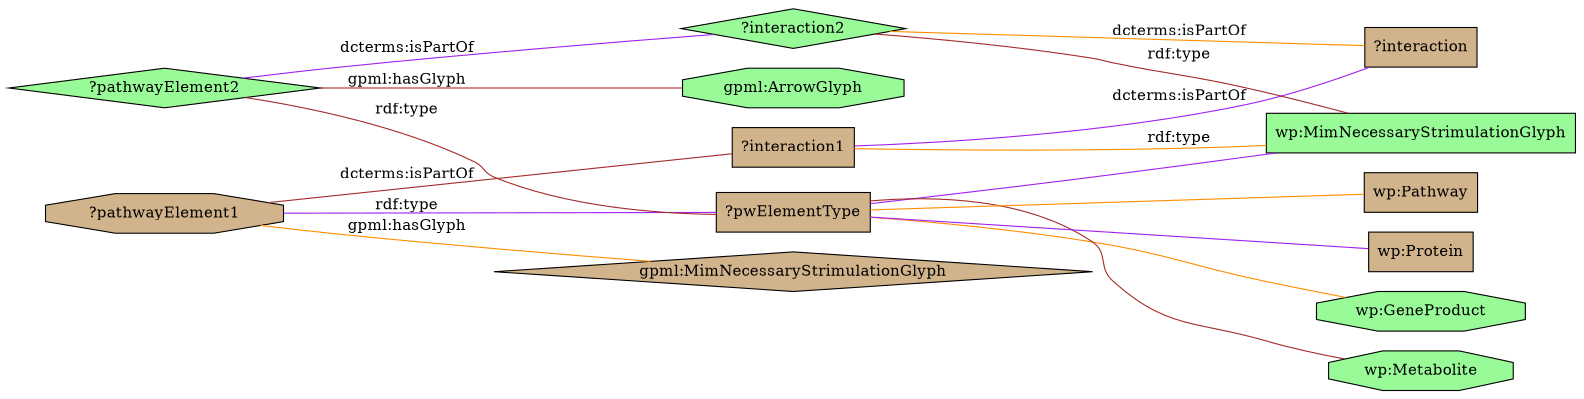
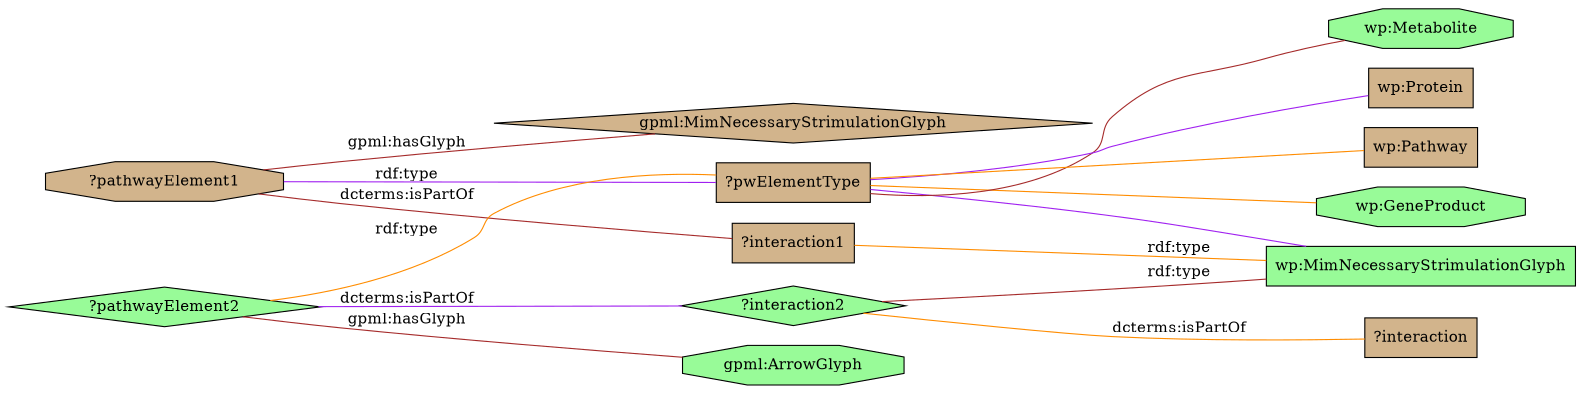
edge "?interaction" -- "?interaction1": removed, label "dcterms:isPartOf"
edge "?pathwayElement2" -- "?pwElementType": color brown -> darkorange
edge "?pathwayElement1" -- "gpml:MimNecessaryStrimulationGlyph": color darkorange -> brown
